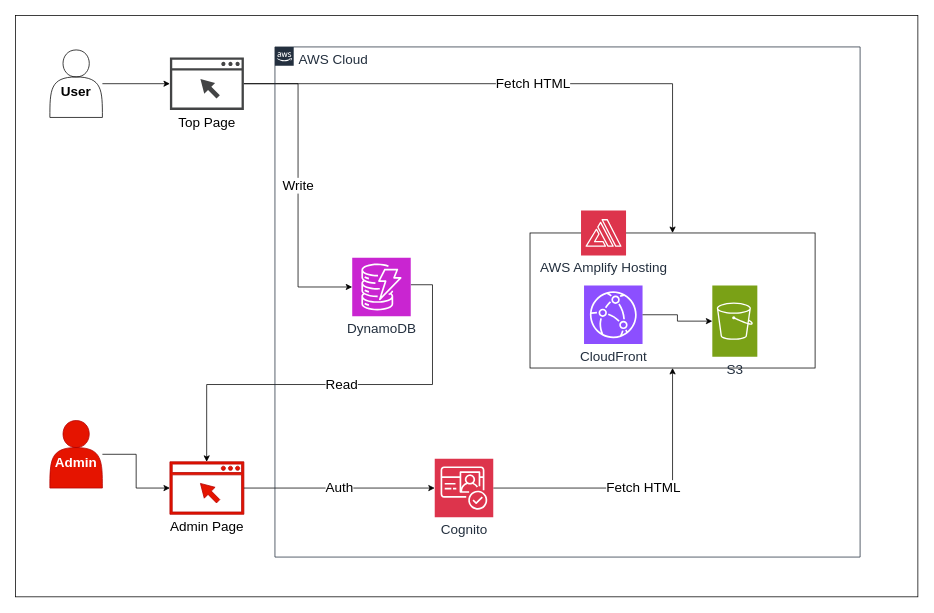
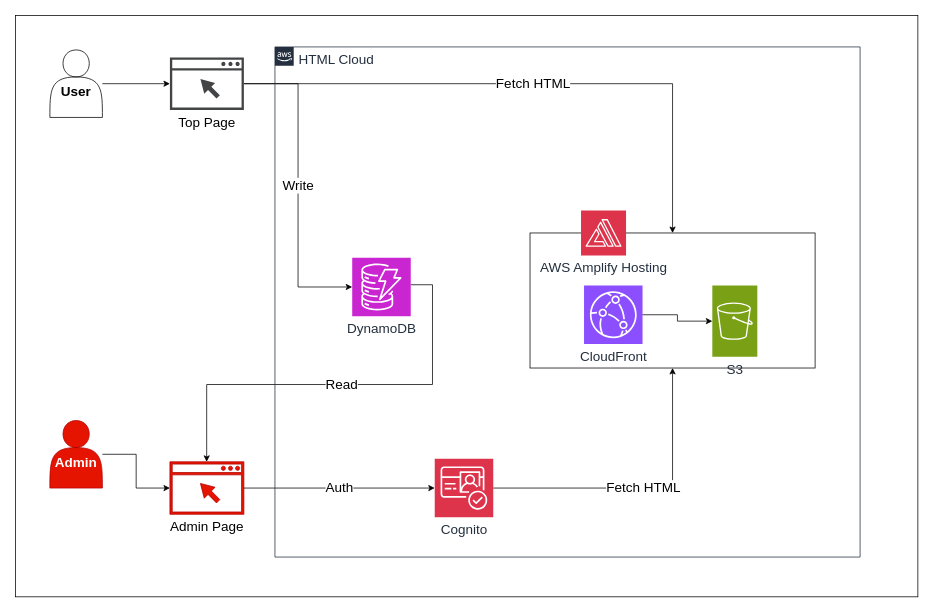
node "AWS Cloud": label "AWS Cloud" -> "HTML Cloud"
